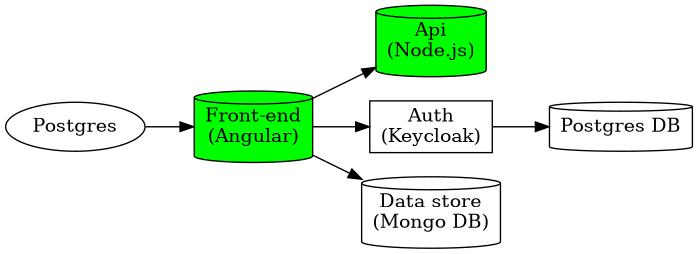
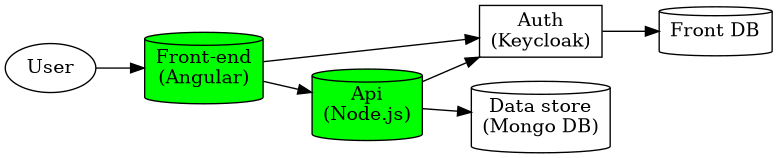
edge "Api (Node.js)" -> "Auth (Keycloak)": added
node "Postgres": label "Postgres" -> "User"
node "Postgres DB": label "Postgres DB" -> "Front DB"
edge "Front-end (Angular)" -> "Data store (Mongo DB)": now "Api (Node.js)" -> "Data store (Mongo DB)"
